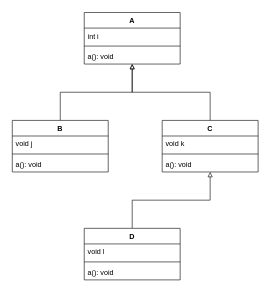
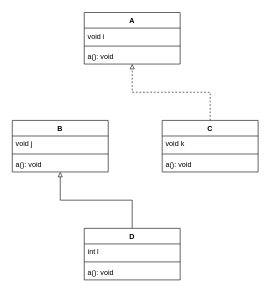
node "int i": label "int i" -> "void i"
edge "B" -> "A": removed
edge "C" -> "A": style solid -> dashed
edge "D" -> "B": added
edge "D" -> "C": removed
node "void l": label "void l" -> "int l"
